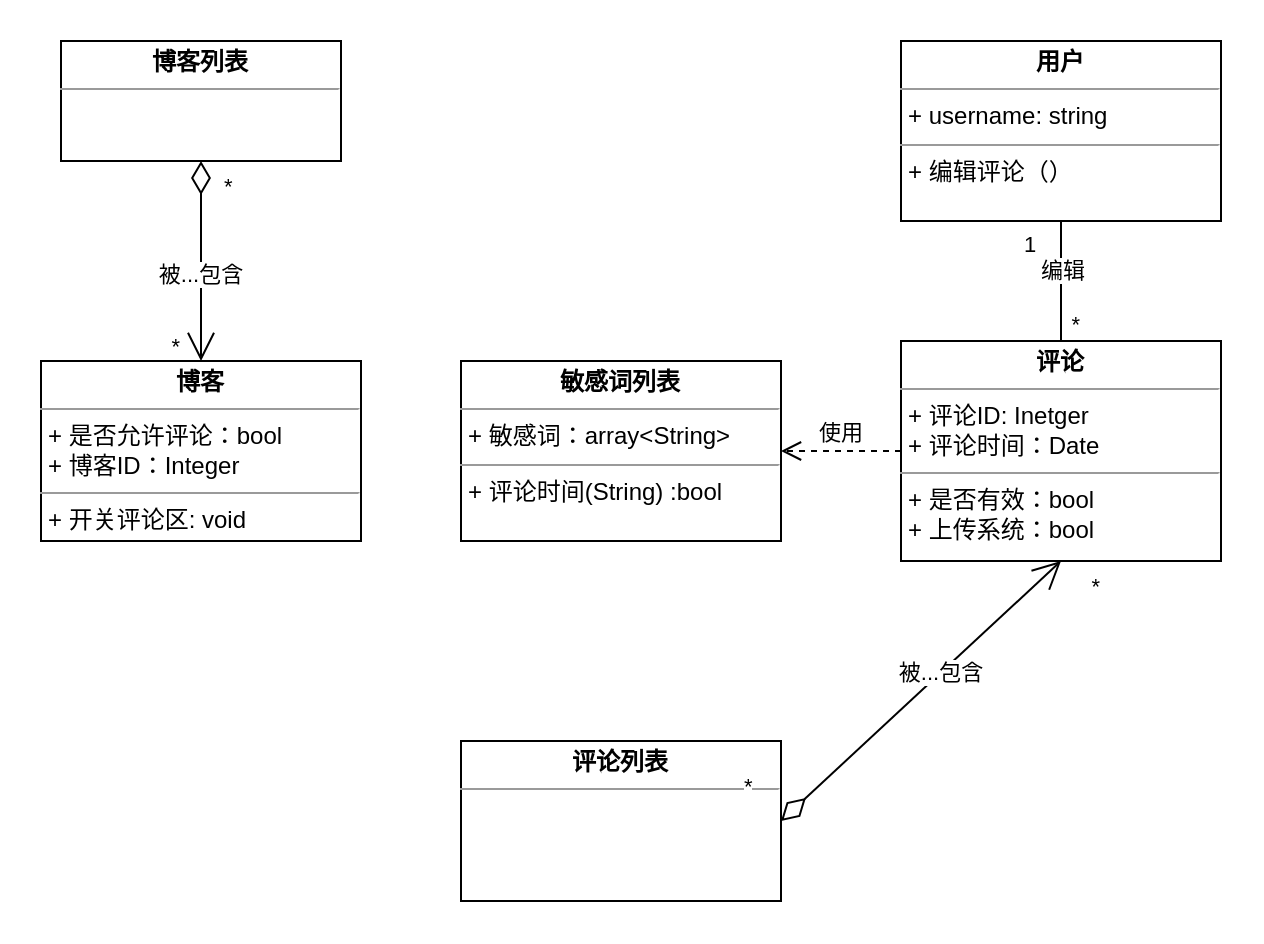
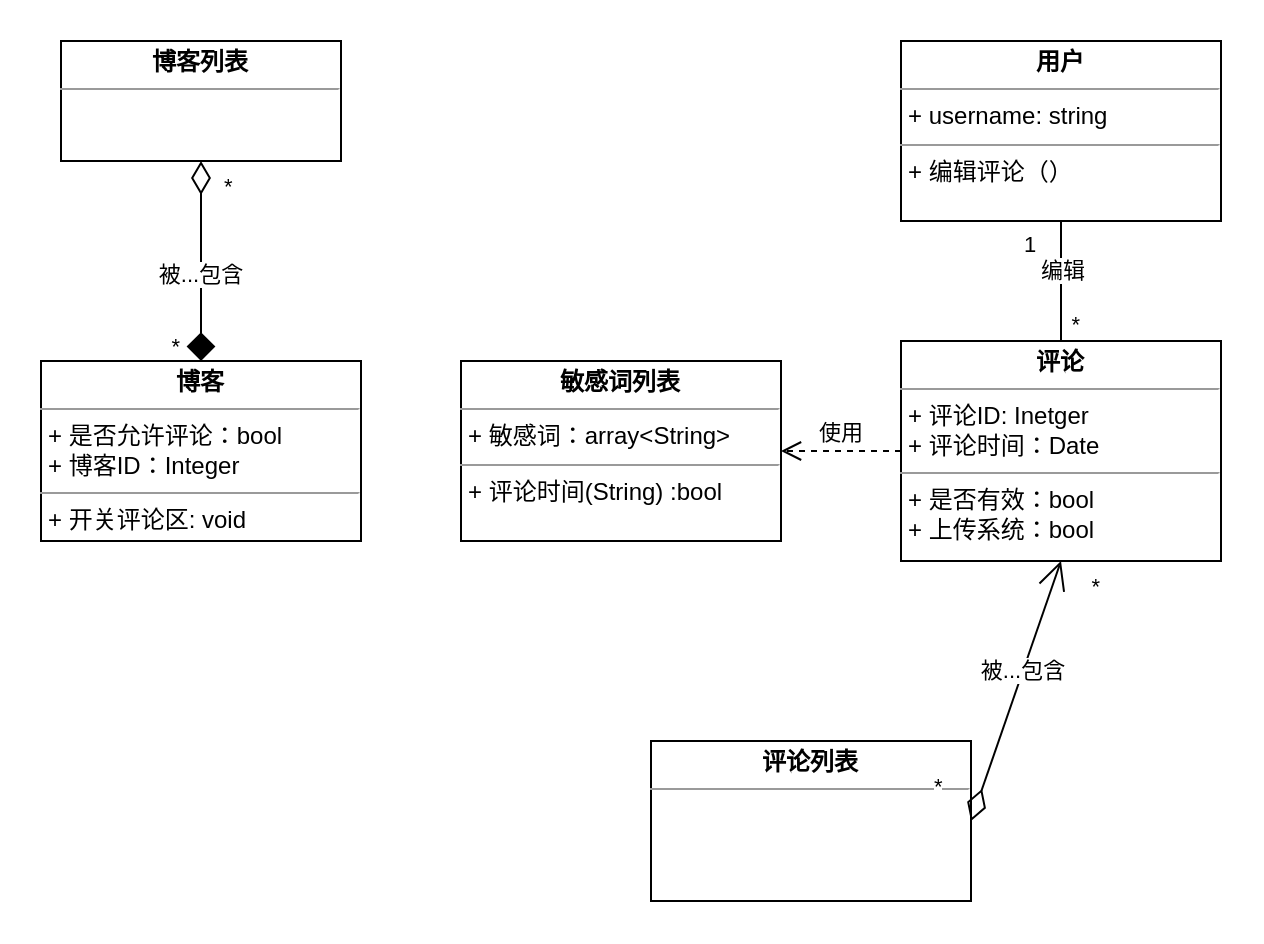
edge "博客列表" -- "博客 + 是否允许评论：bool + 博客ID：Integer + 开关评论区: void": arrowhead open -> diamond
node "评论列表": moved (621, 821) -> (811, 821)
